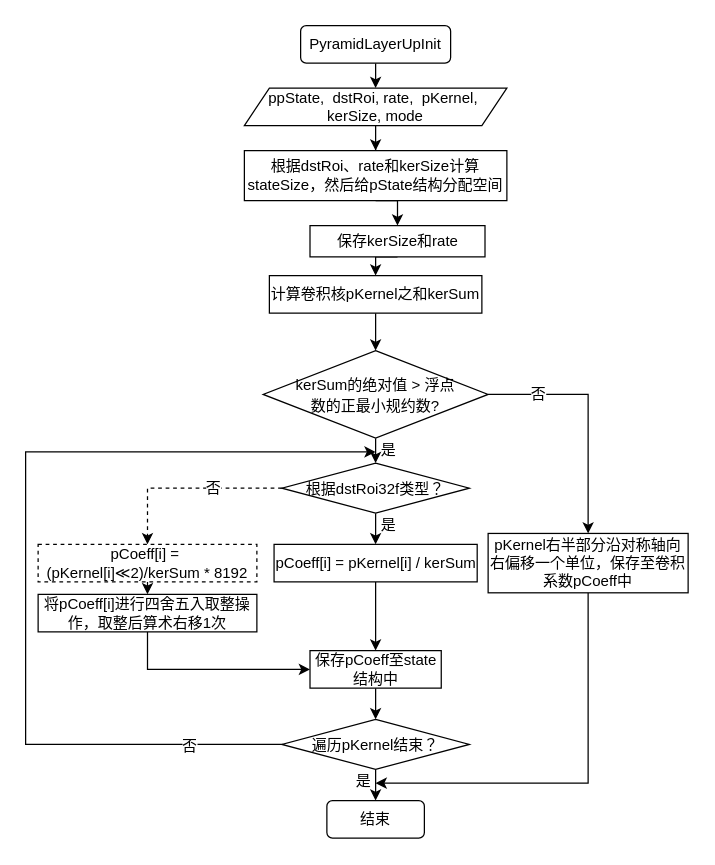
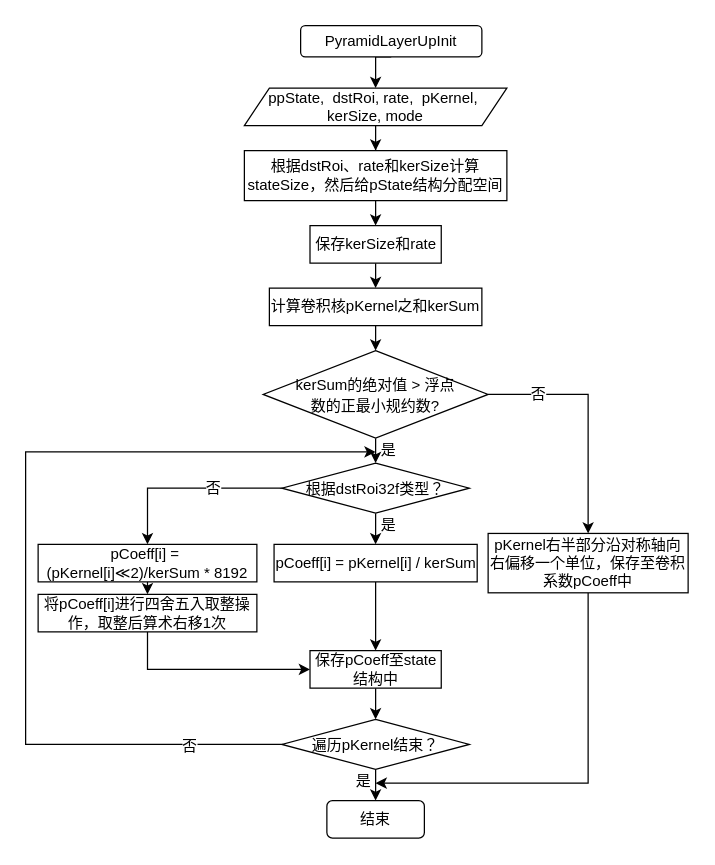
node "PyramidLayerUpInit": size 150x38 -> 181x31
node "保存kerSize和rate": size 175x31 -> 131x38
node "计算卷积核pKernel之和kerSum": moved (376, 294) -> (376, 307)
edge "根据dstRoi32f类型？" -> "pCoeff[i] = (pKernel[i]≪2)/kerSum * 8192": style dashed -> solid
node "pCoeff[i] = (pKernel[i]≪2)/kerSum * 8192": style dashed -> solid
